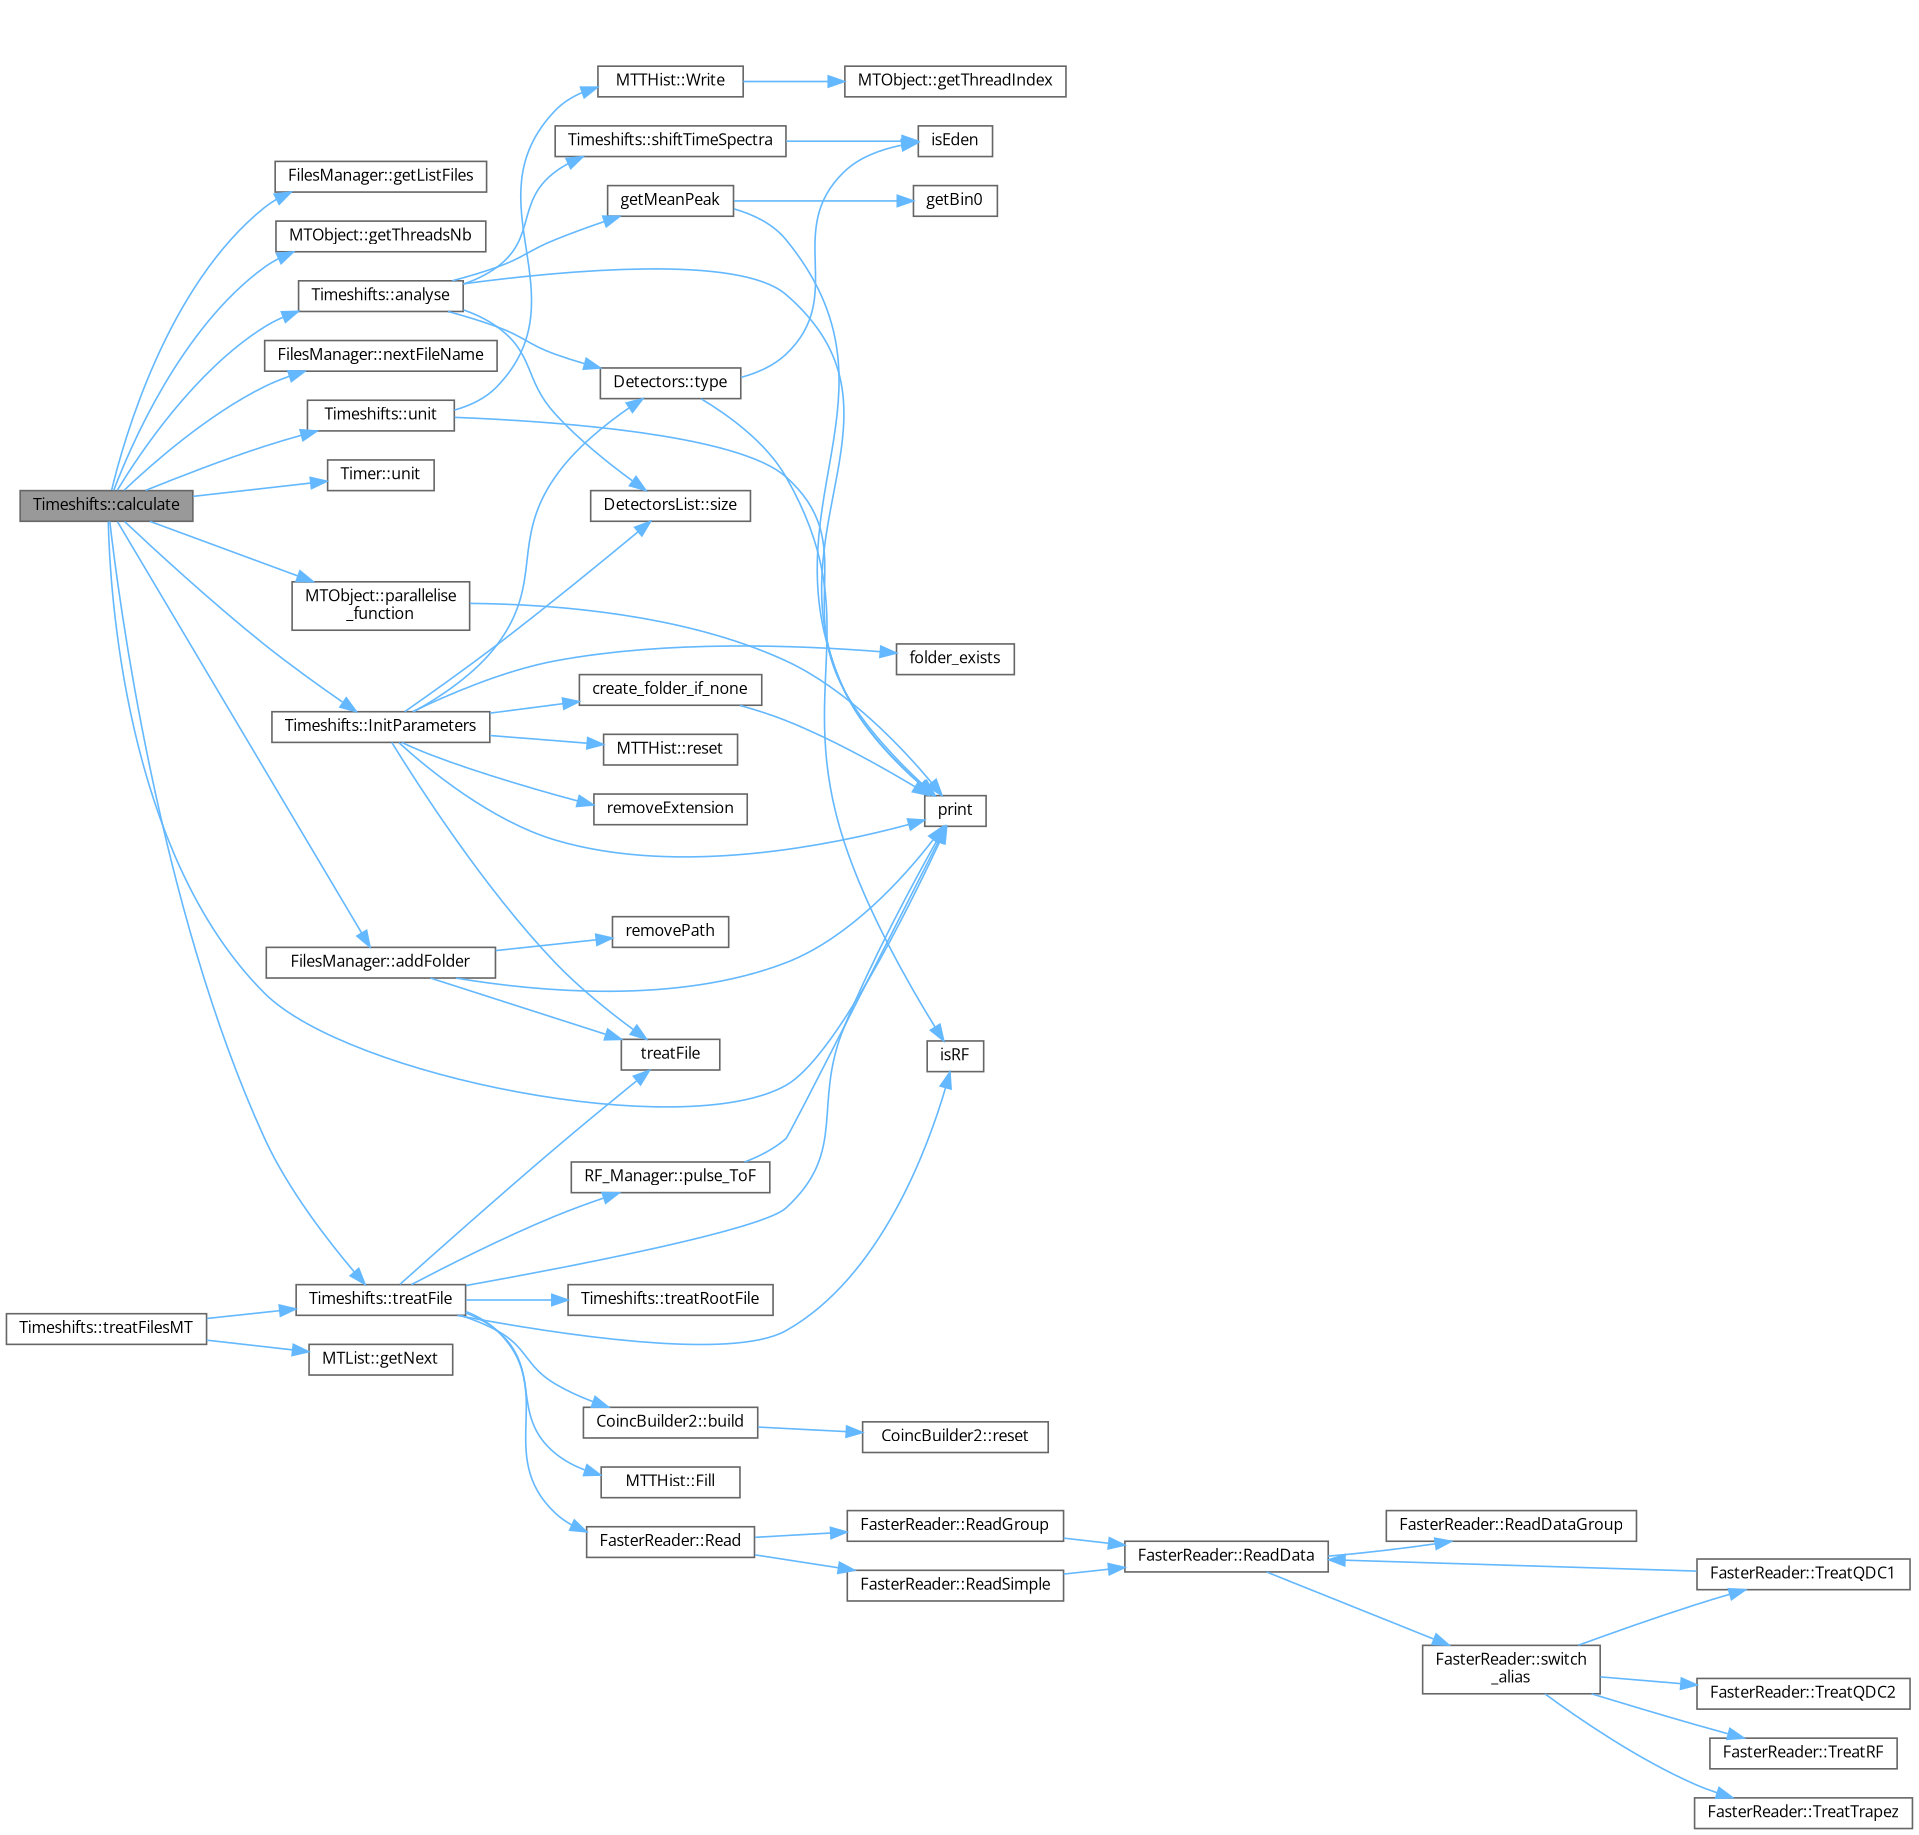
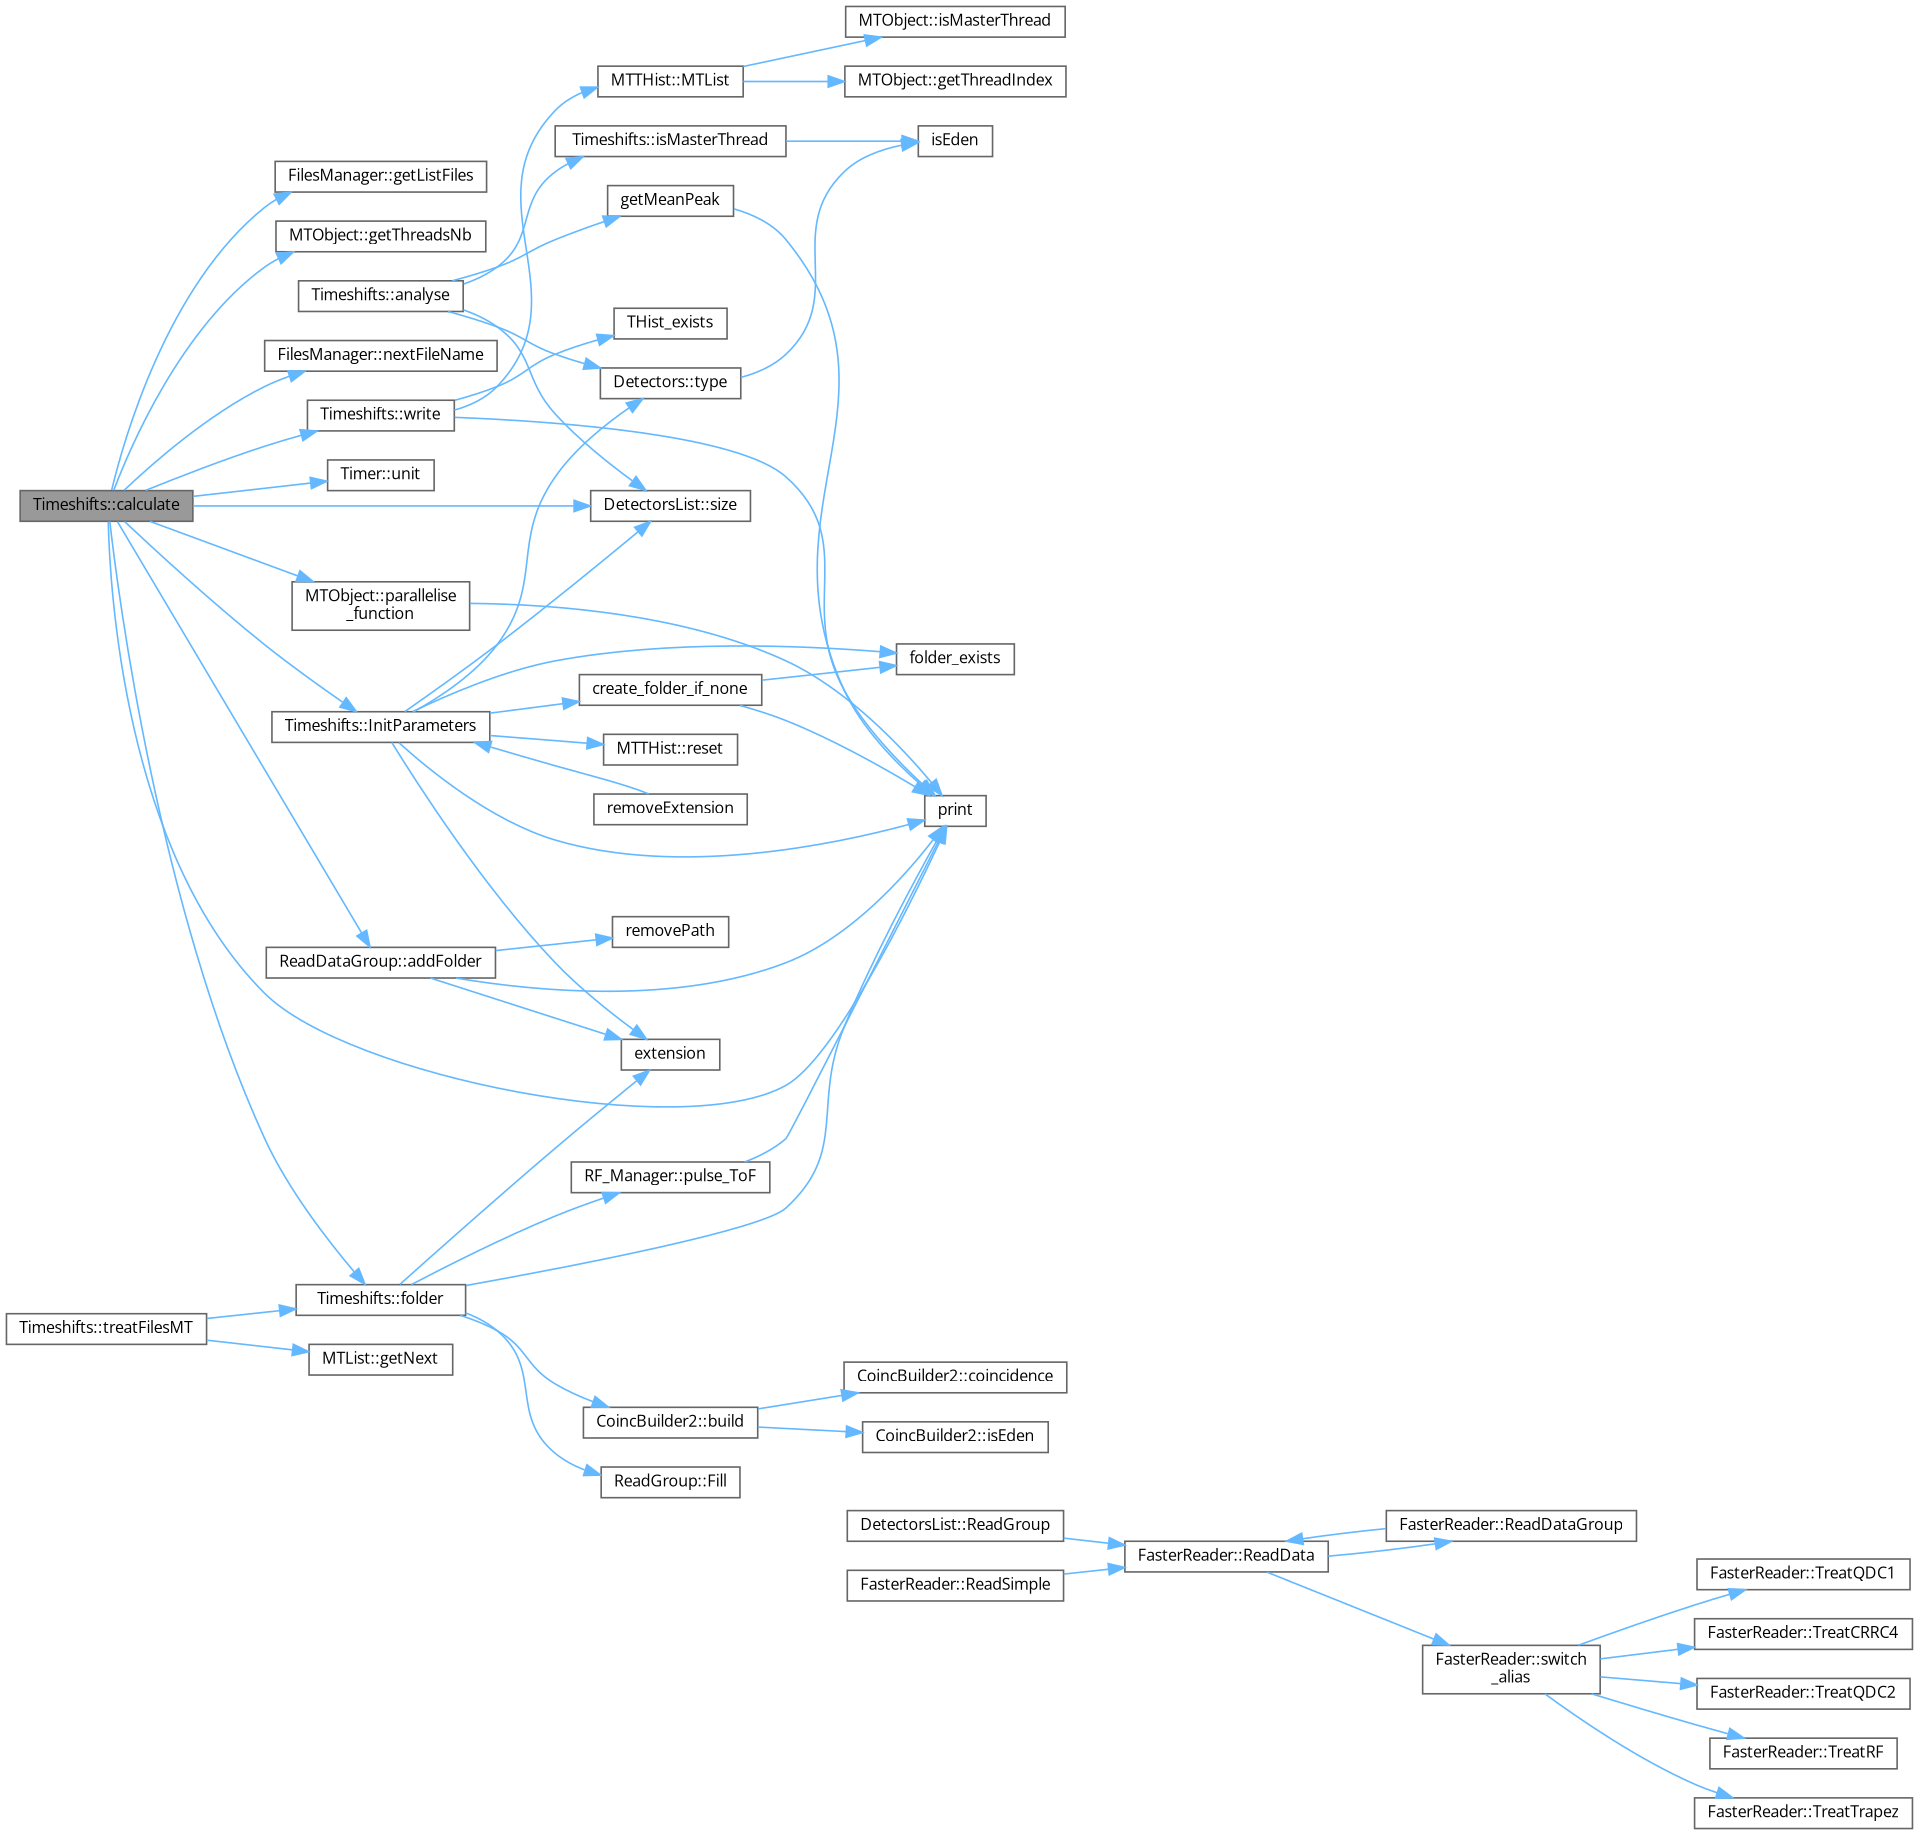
node "MTObject::isMasterThread": added
node "MTTHist::Write": label "MTTHist::Write" -> "MTTHist::MTList"
node "Timeshifts::shiftTimeSpectra": label "Timeshifts::shiftTimeSpectra" -> "Timeshifts::isMasterThread"
node "getBin0": removed
edge "Timeshifts::analyse" -> "print": removed
node "THist_exists": added
edge "Timeshifts::calculate" -> "Timeshifts::analyse": now "Timeshifts::calculate" -> "DetectorsList::size"
node "Timeshifts::unit": label "Timeshifts::unit" -> "Timeshifts::write"
edge "create_folder_if_none" -> "folder_exists": added
edge "Timeshifts::InitParameters" -> "removeExtension": reversed
node "FilesManager::addFolder": label "FilesManager::addFolder" -> "ReadDataGroup::addFolder"
node "treatFile": label "treatFile" -> "extension"
node "isRF": removed
node "Timeshifts::treatFile": label "Timeshifts::treatFile" -> "Timeshifts::folder"
node "Timeshifts::treatRootFile": removed
node "CoincBuilder2::coincidence": added
node "CoincBuilder2::reset": label "CoincBuilder2::reset" -> "CoincBuilder2::isEden"
node "MTTHist::Fill": label "MTTHist::Fill" -> "ReadGroup::Fill"
node "FasterReader::ReadGroup": label "FasterReader::ReadGroup" -> "DetectorsList::ReadGroup"
node "FasterReader::Read": removed
edge "FasterReader::TreatQDC1" -> "FasterReader::ReadData": now "FasterReader::ReadDataGroup" -> "FasterReader::ReadData"
node "FasterReader::TreatCRRC4": added
